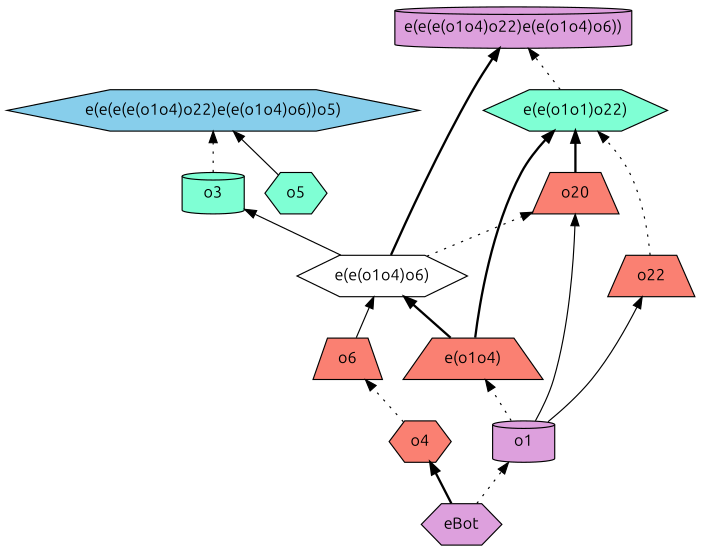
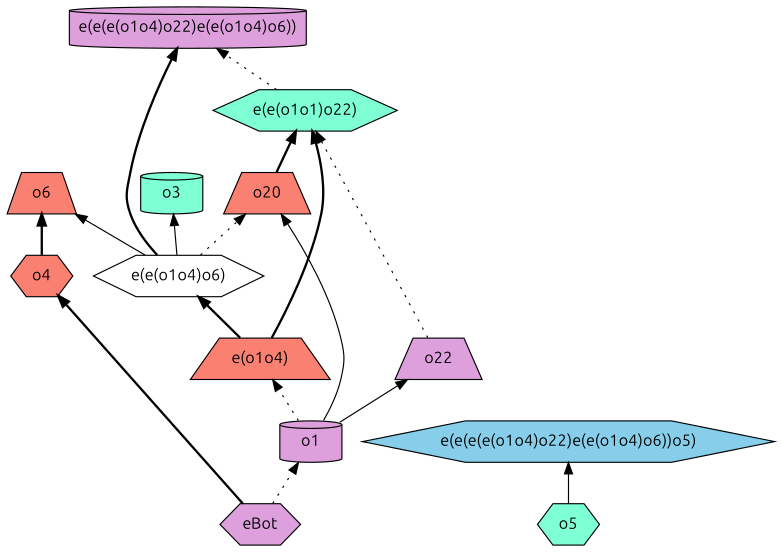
edge "o3" -> "e(e(e(e(o1o4)o22)e(e(o1o4)o6))o5)": removed
node "o22": fillcolor salmon -> plum
edge "o6" -> "e(e(o1o4)o6)": reversed
edge "o4" -> "o6": style dotted -> bold
